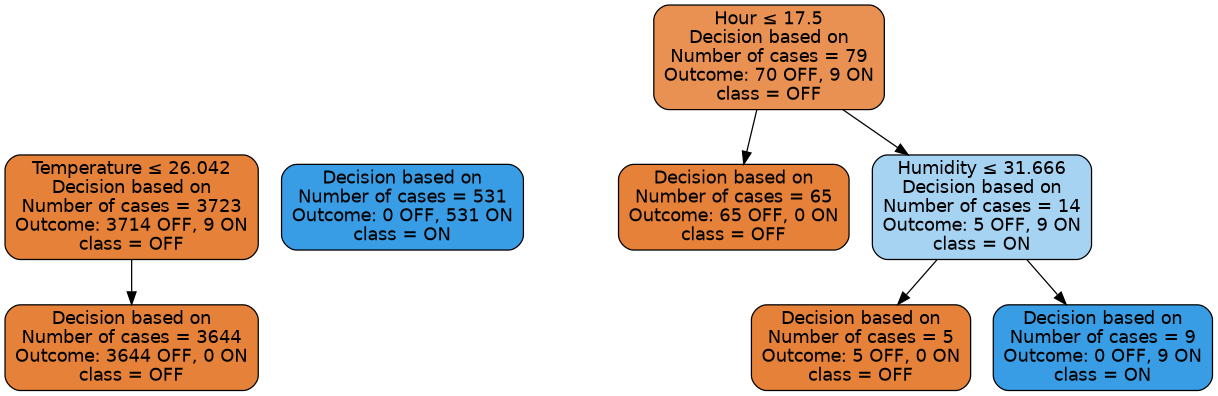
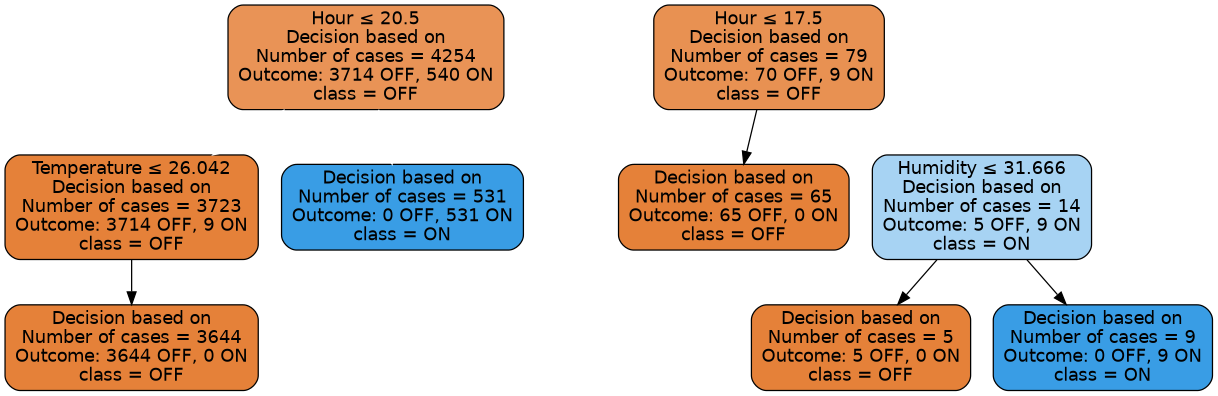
node "Hour ≤ 20.5": added
edge "Hour ≤ 17.5" -> "Humidity ≤ 31.666": removed
